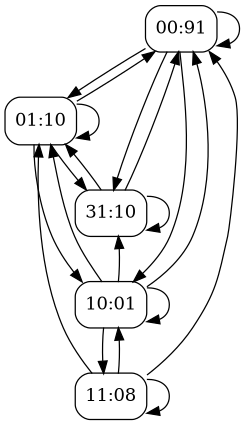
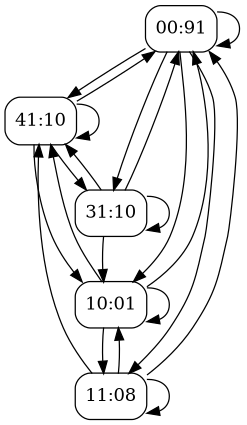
node "01:10": label "01:10" -> "41:10"
edge "00:91" -> "11:08": added
edge "10:01" -> "31:10": reversed
